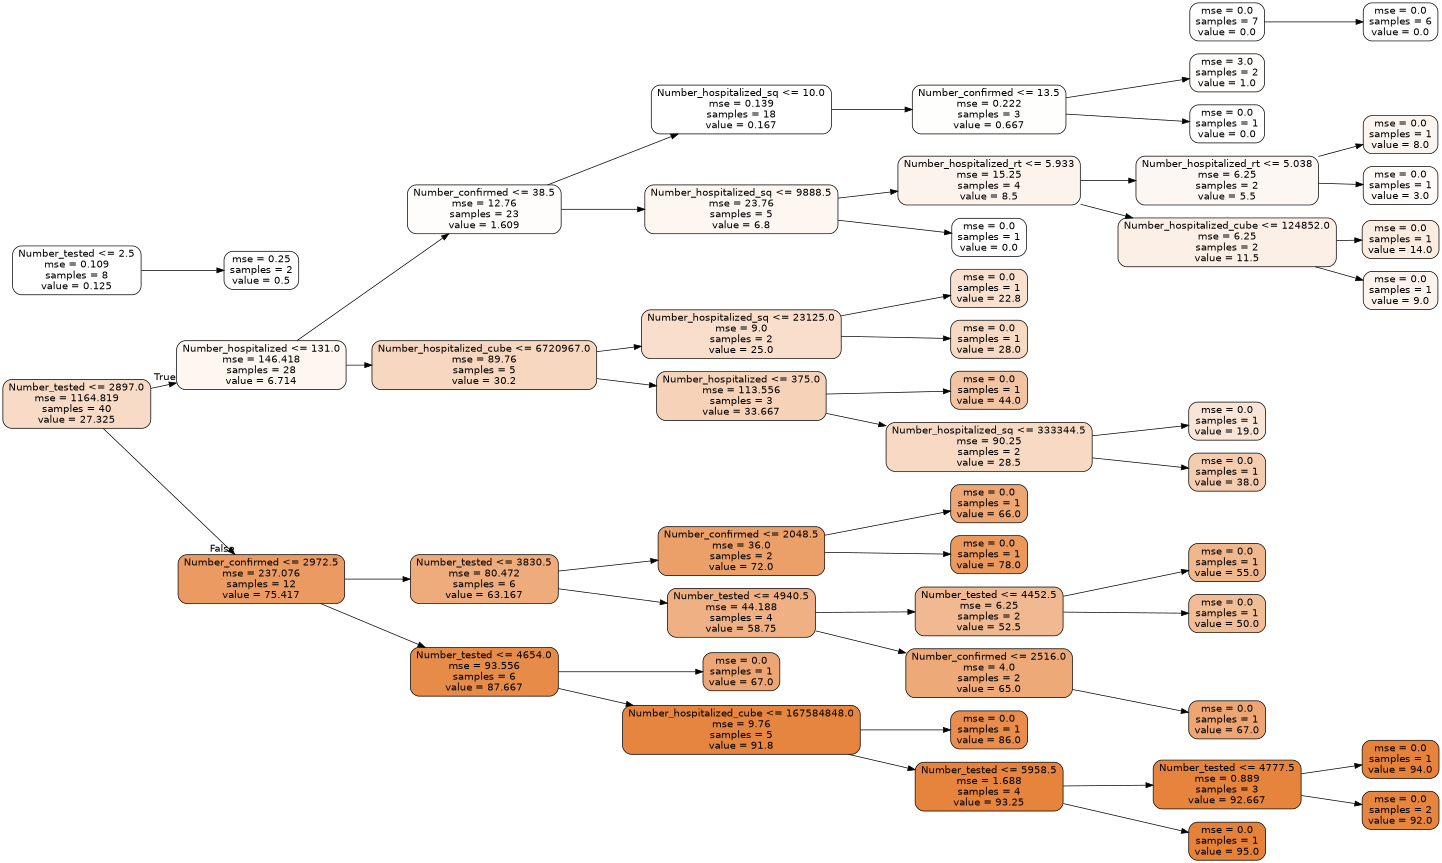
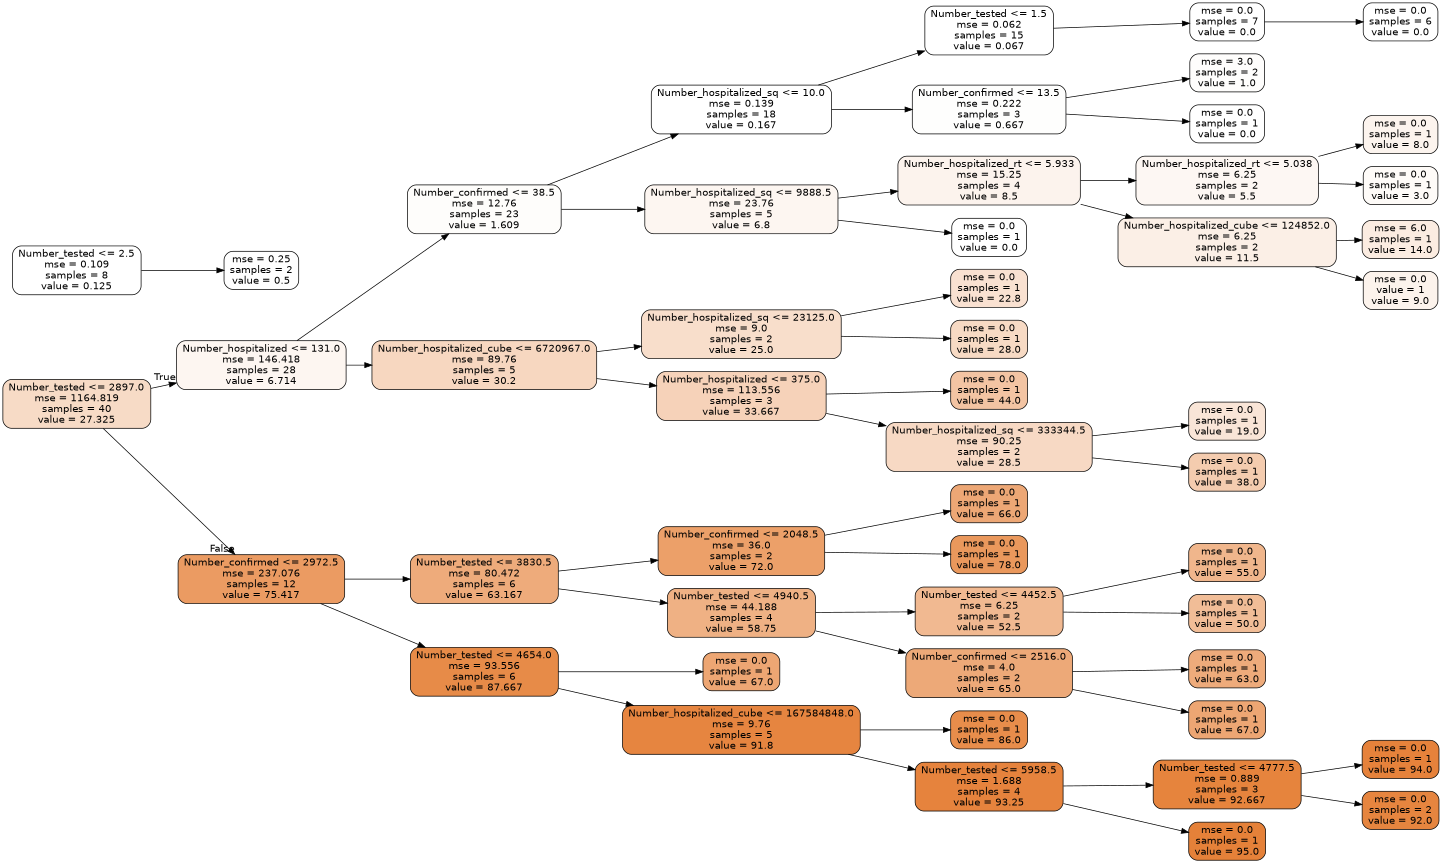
node "Number_tested <= 1.5 mse = 0.062 samples = 15 value = 0.067": added
node "mse = 0.0 samples = 1 value = 14.0": label "mse = 0.0 samples = 1 value = 14.0" -> "mse = 6.0 samples = 1 value = 14.0"
node "mse = 0.0 samples = 1 value = 9.0": label "mse = 0.0 samples = 1 value = 9.0" -> "mse = 0.0 value = 1 value = 9.0"
node "mse = 0.0 samples = 1 value = 63.0": added
